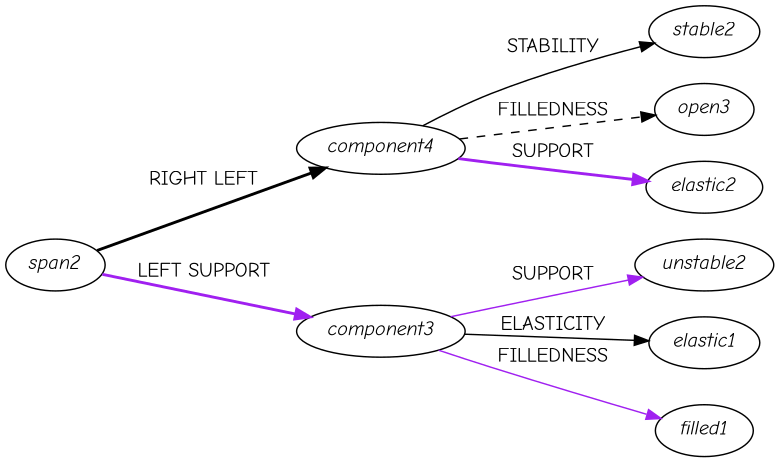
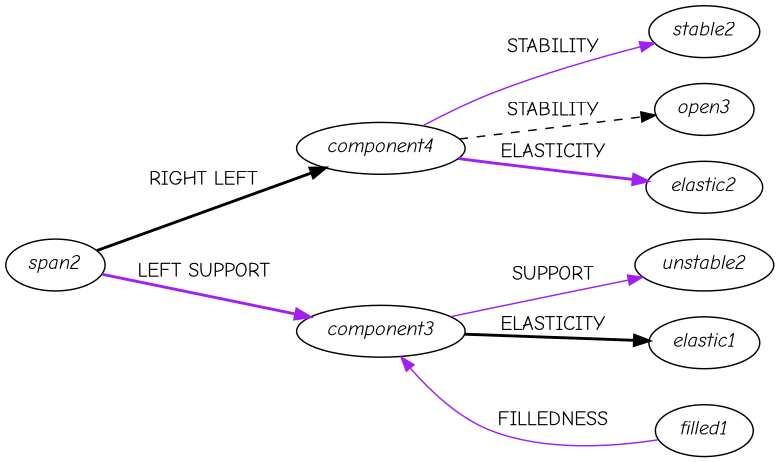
edge "component4" -> "stable2": color black -> purple
edge "component4" -> "open3": label " FILLEDNESS" -> " STABILITY"
edge "component4" -> "elastic2": label " SUPPORT" -> " ELASTICITY"
edge "component3" -> "elastic1": style solid -> bold
edge "component3" -> "filled1": reversed
